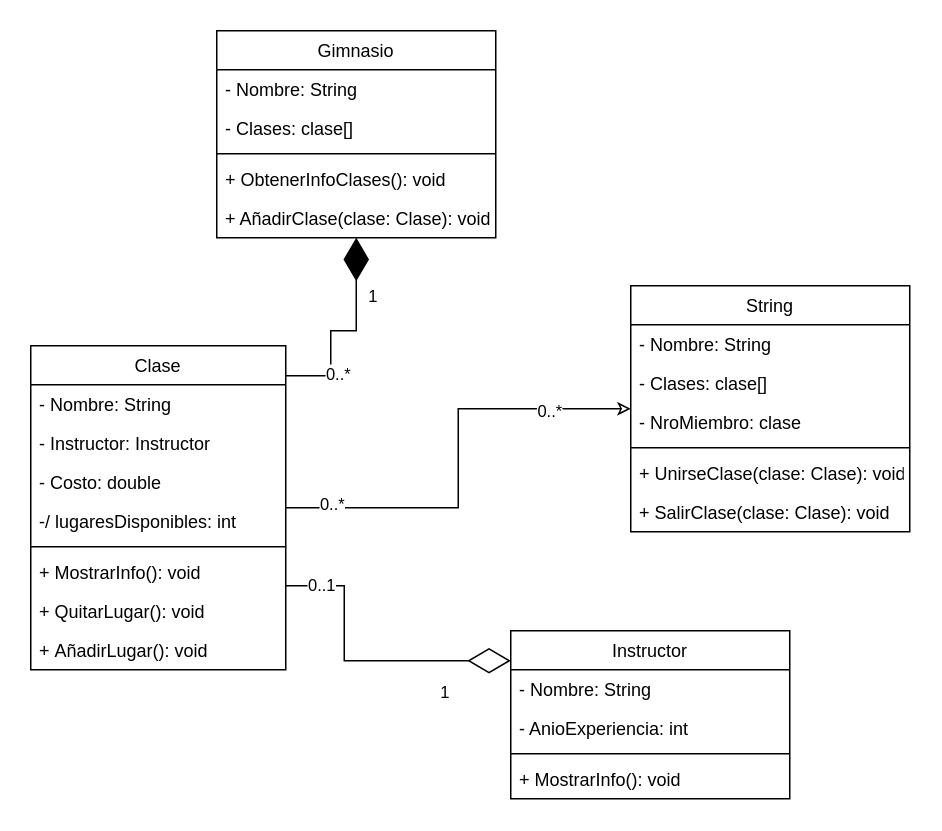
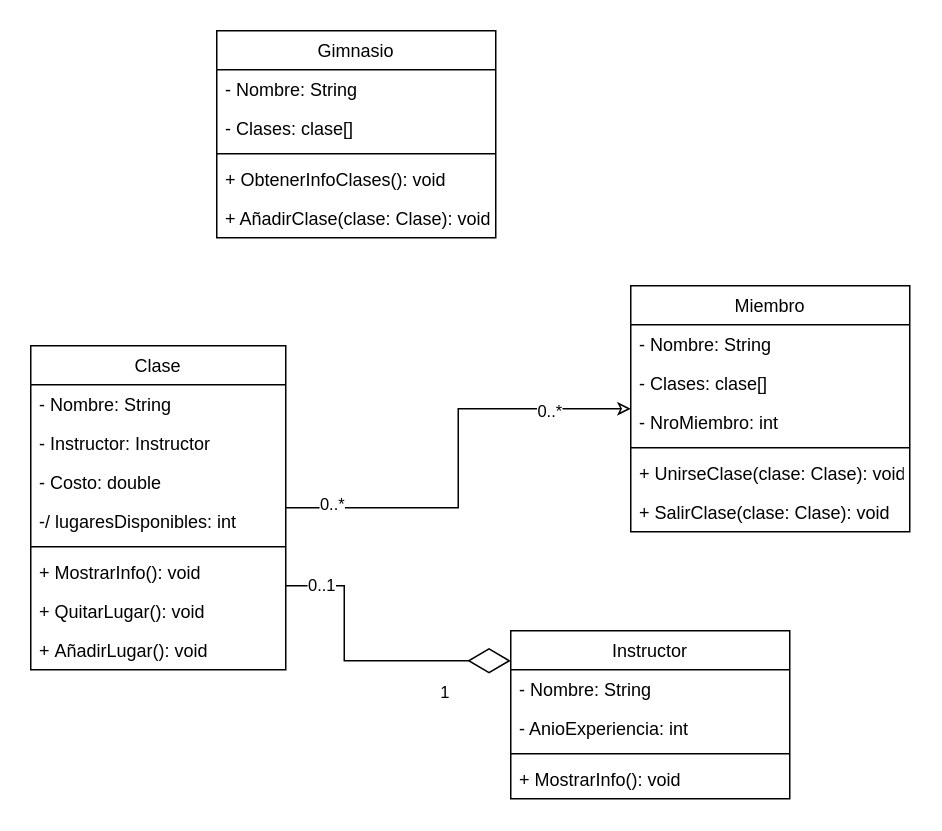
node "String": label "String" -> "Miembro"
edge "Clase" -> "Gimnasio": removed, labels "0..*", "1"
node "- NroMiembro: clase": label "- NroMiembro: clase" -> "- NroMiembro: int"
